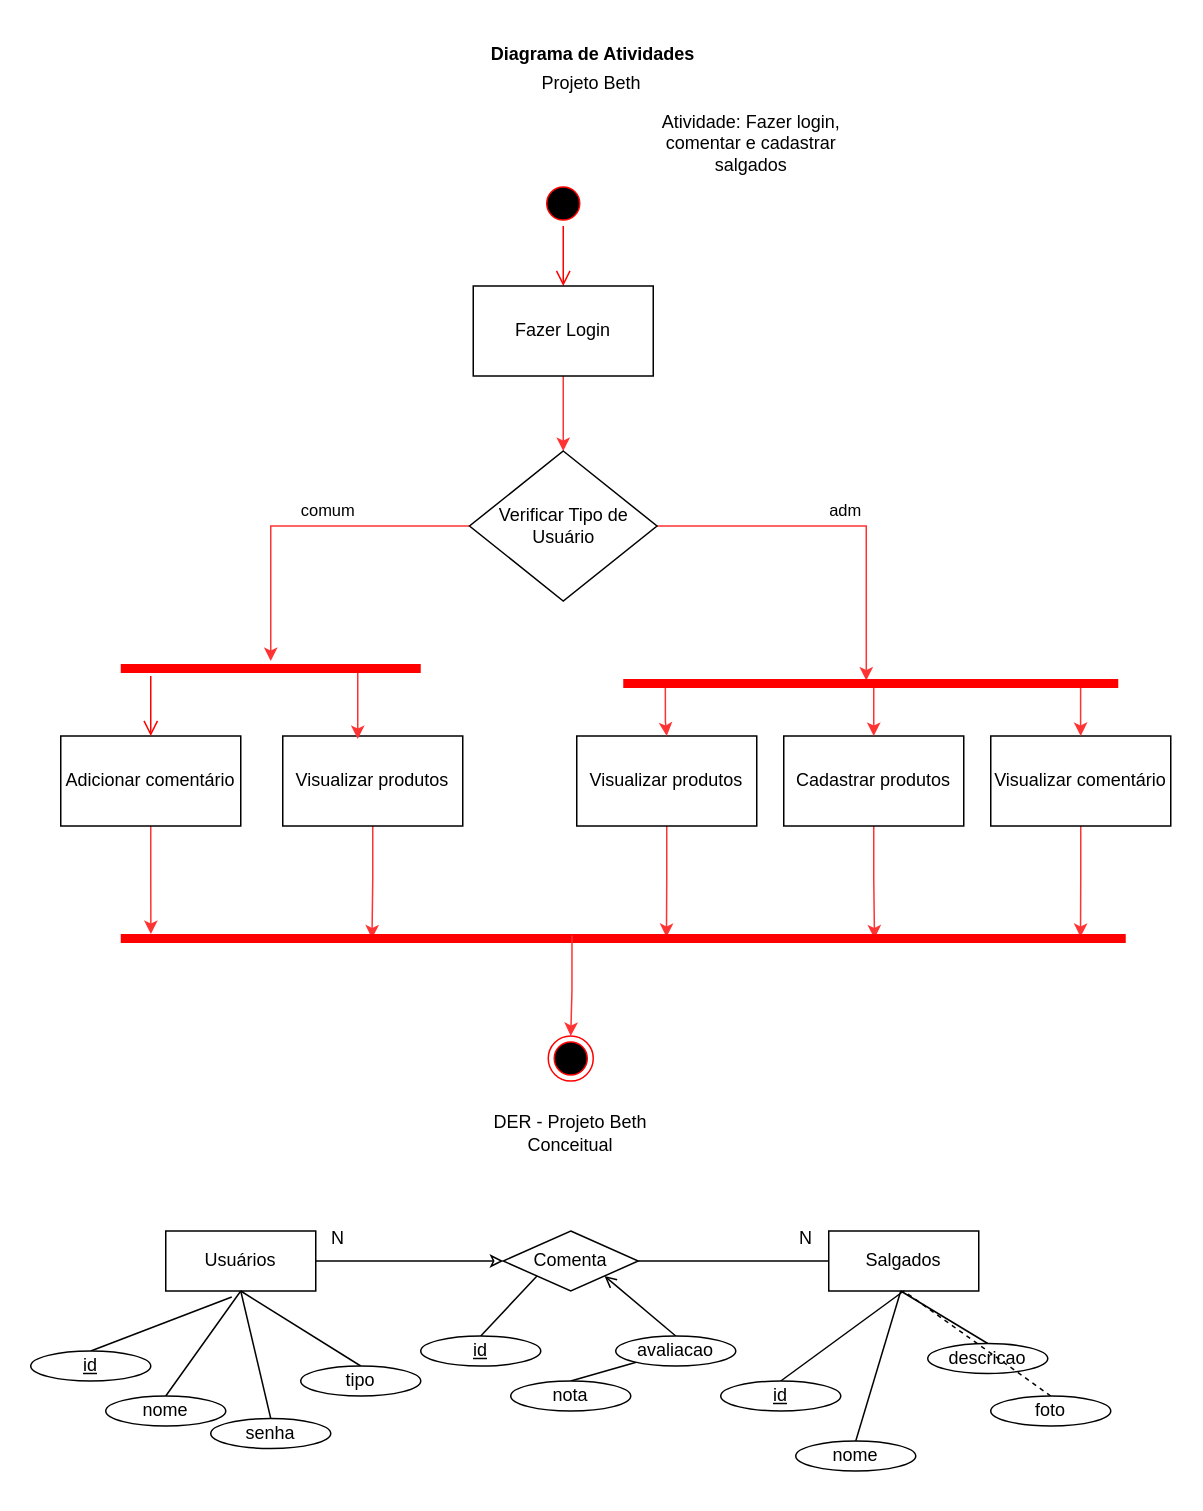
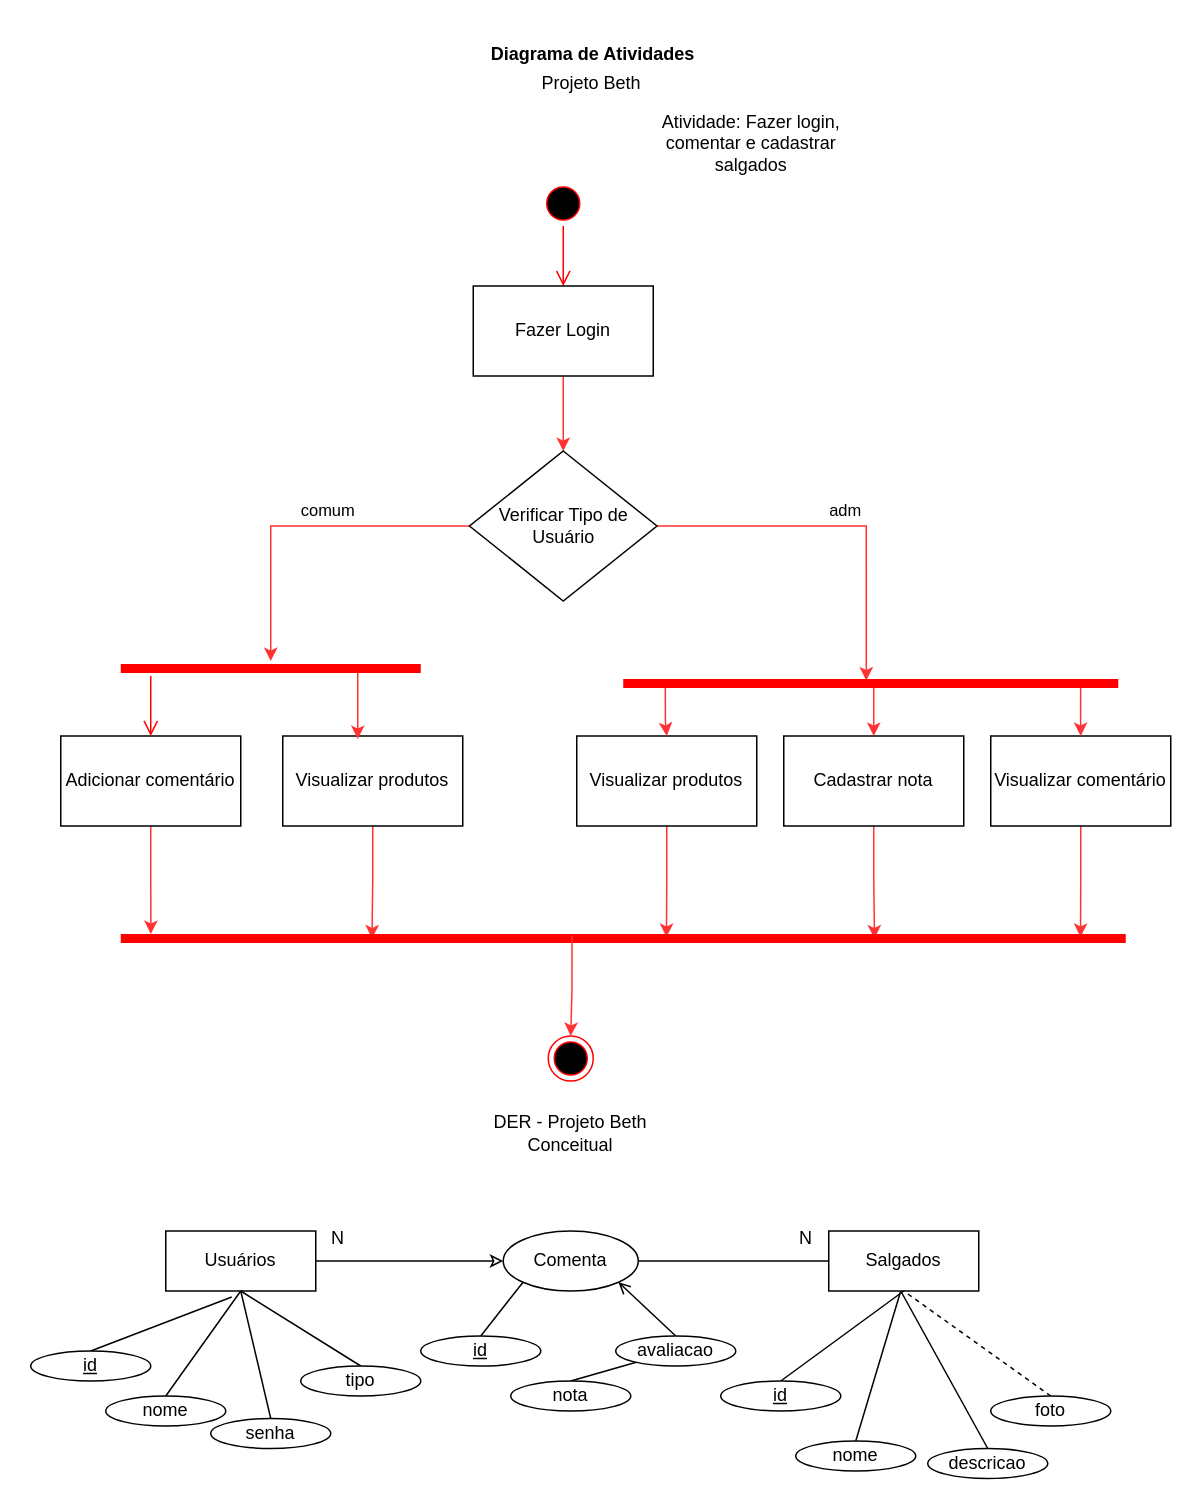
node "Cadastrar produtos": label "Cadastrar produtos" -> "Cadastrar nota"
node "Comenta": shape diamond -> ellipse
node "descricao": moved (988, 1358) -> (988, 1463)
